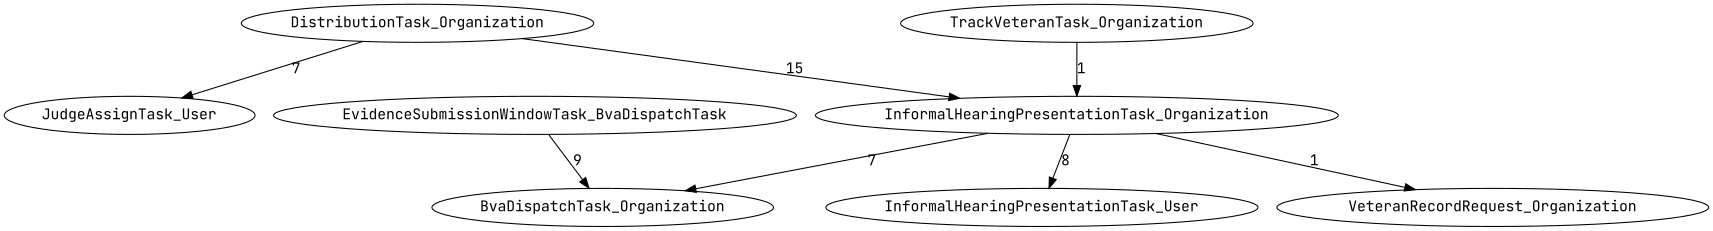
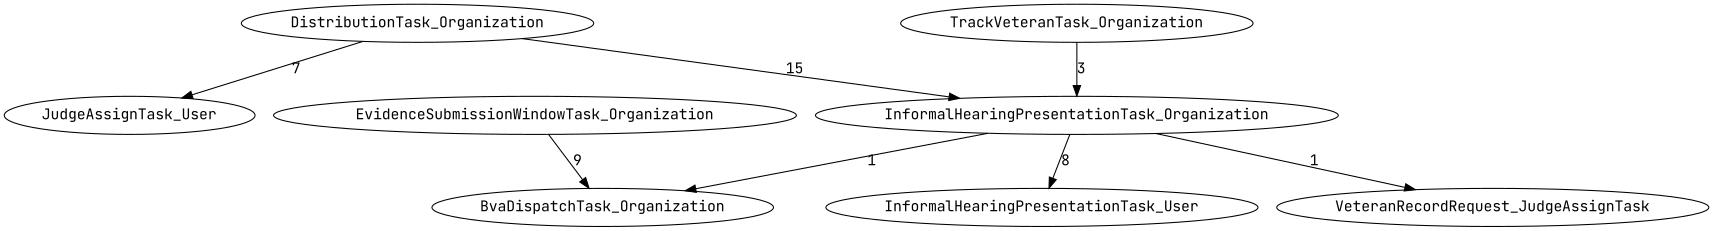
edge "TrackVeteranTask_Organization" -> "InformalHearingPresentationTask_Organization": label "1" -> "3"
node "EvidenceSubmissionWindowTask_BvaDispatchTask": label "EvidenceSubmissionWindowTask_BvaDispatchTask" -> "EvidenceSubmissionWindowTask_Organization"
edge "InformalHearingPresentationTask_Organization" -> "BvaDispatchTask_Organization": label "7" -> "1"
node "VeteranRecordRequest_Organization": label "VeteranRecordRequest_Organization" -> "VeteranRecordRequest_JudgeAssignTask"
